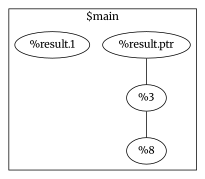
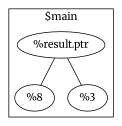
node "%result.1": removed
edge "%3" -- "%8": now "%result.ptr" -- "%8"
